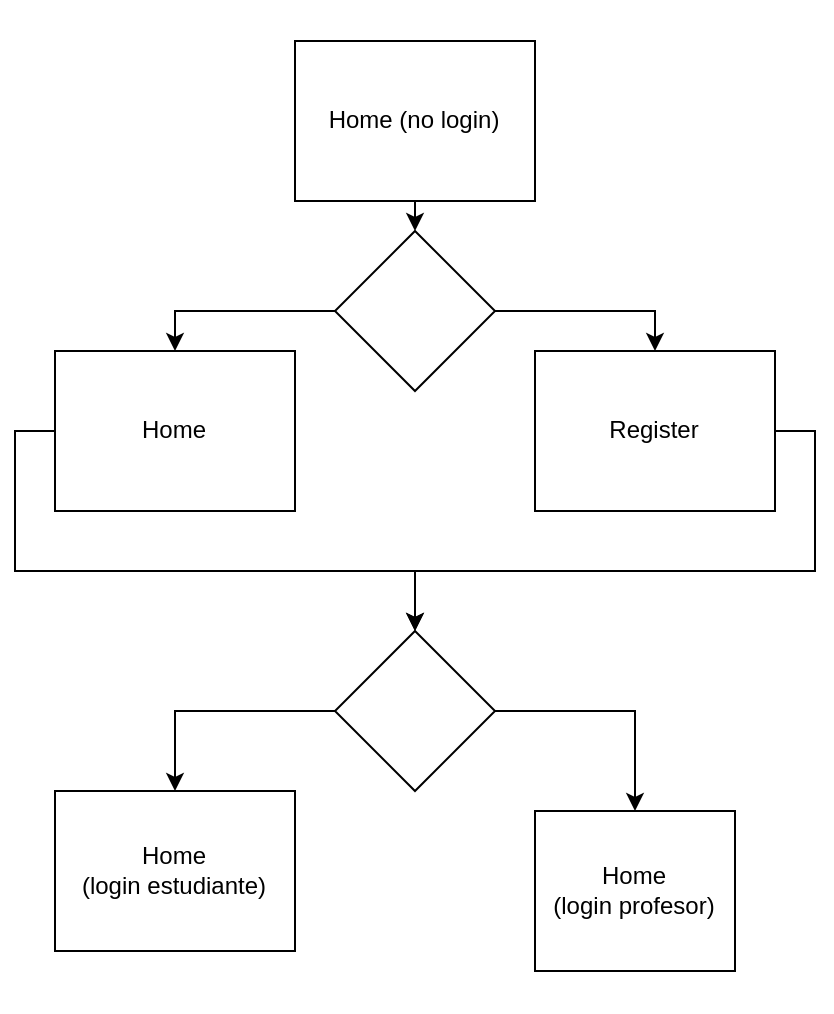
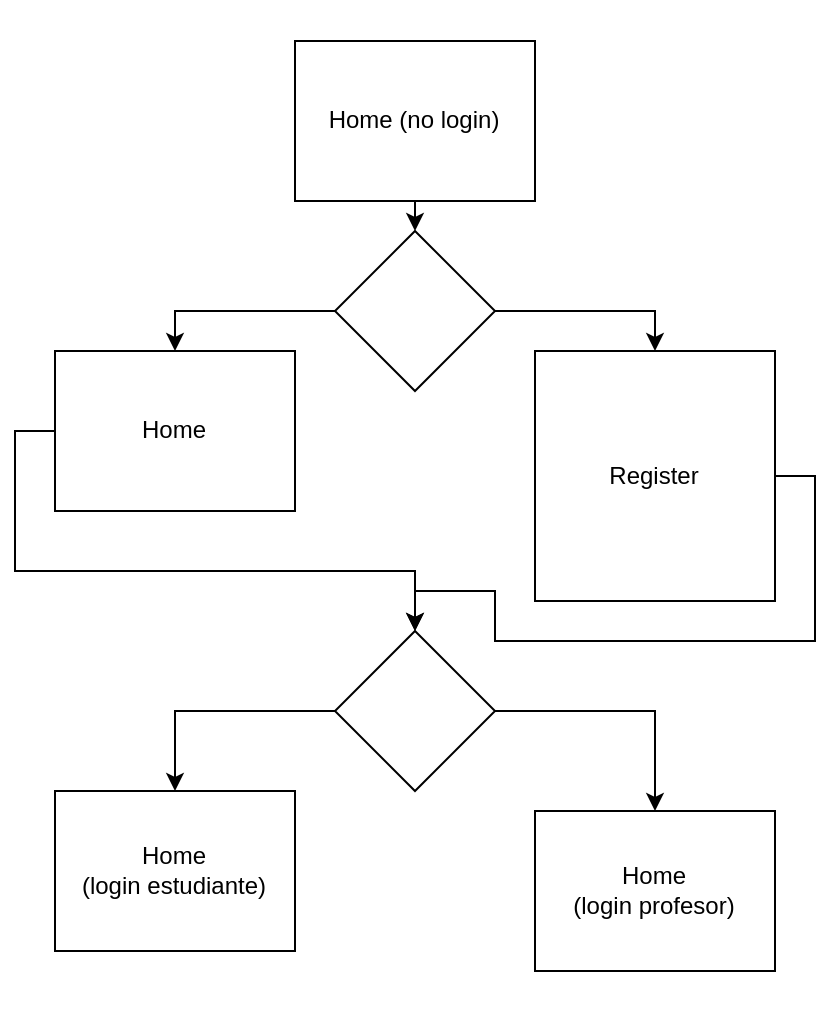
node "Register": size 240x160 -> 240x250
node "Home (login profesor)": size 200x160 -> 240x160
